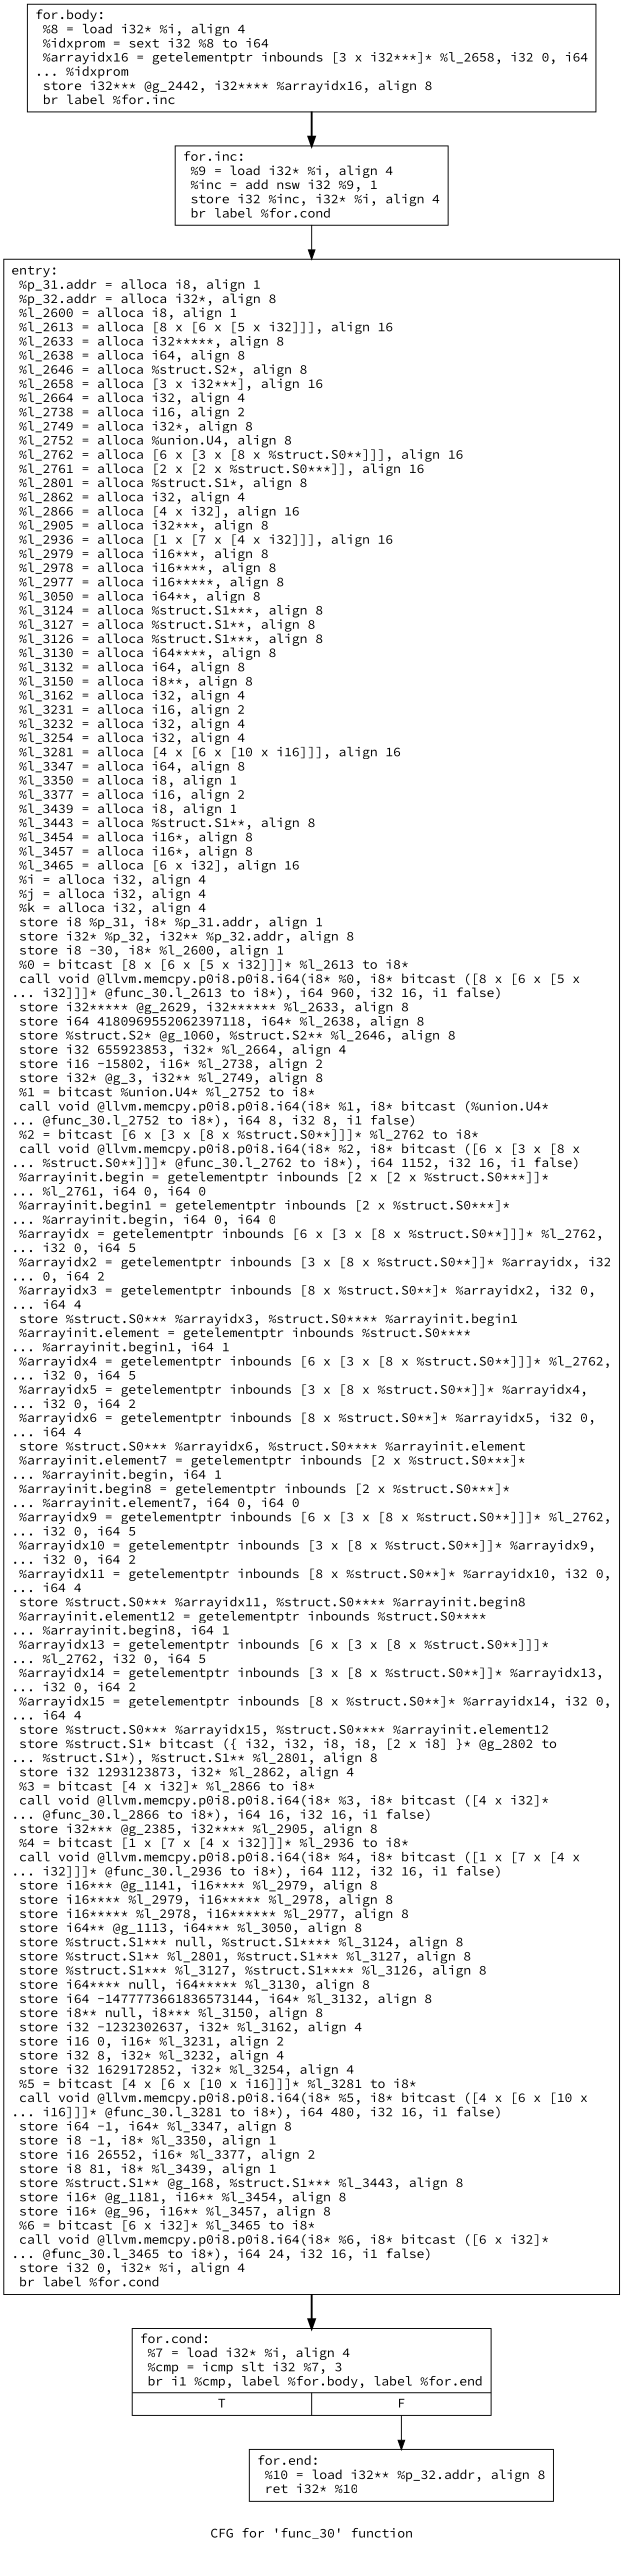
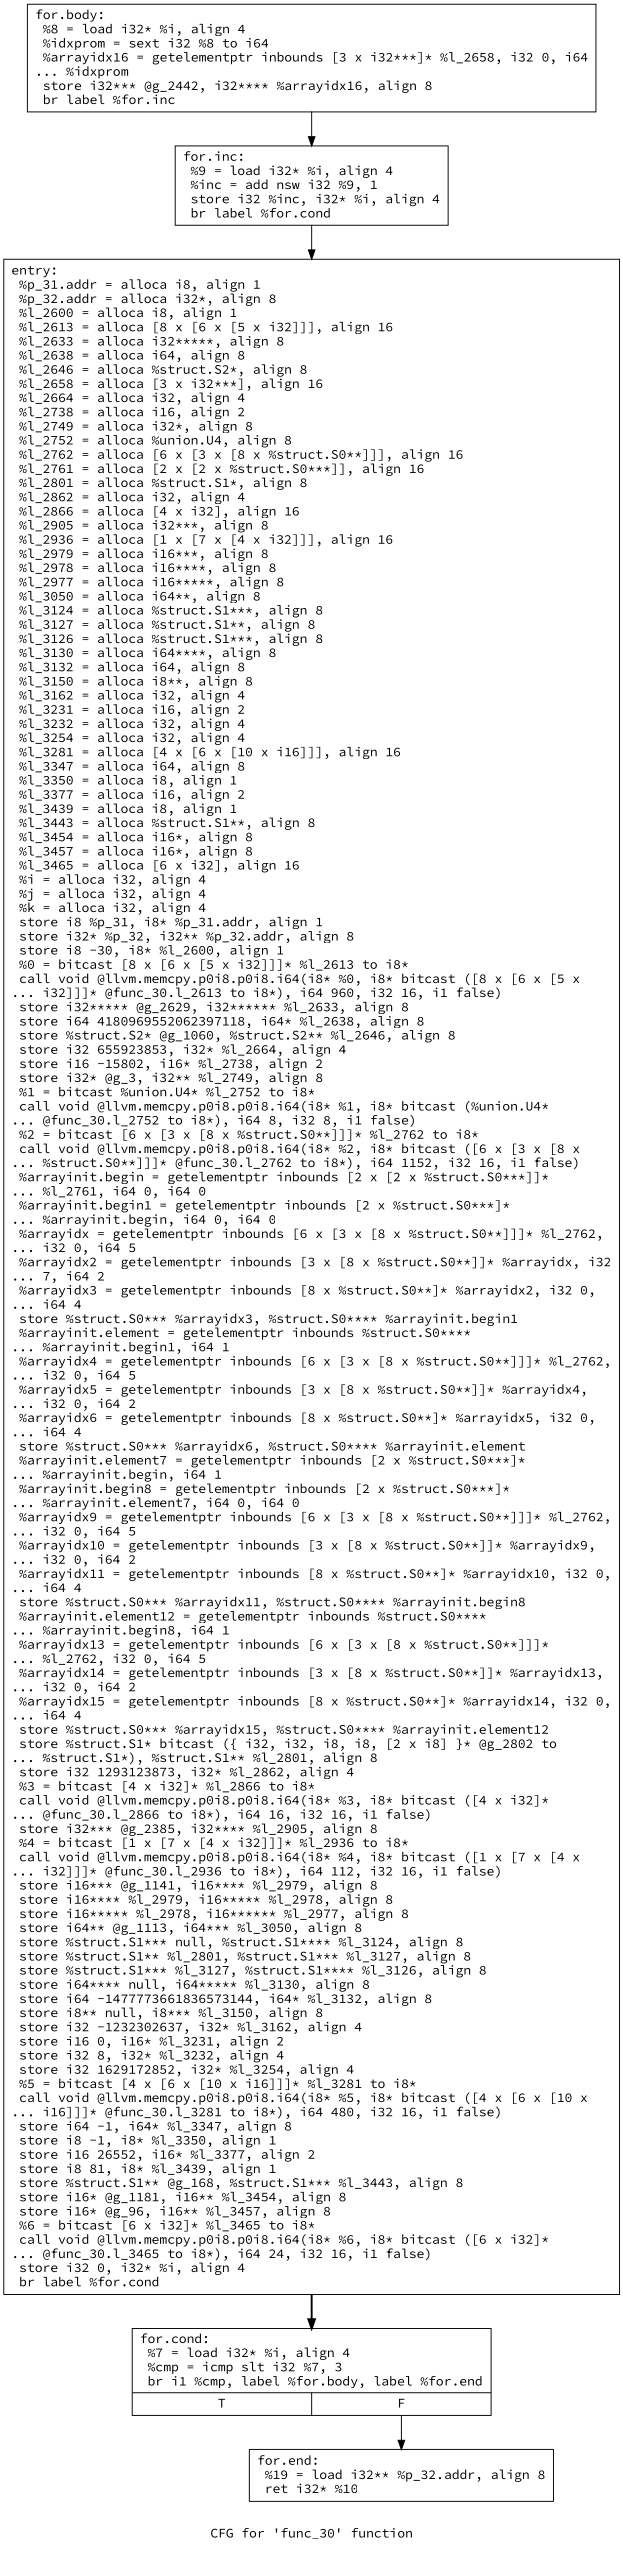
edge "for.body:" -> "for.inc:": style bold -> solid
node "entry:": text "... 0, i64 2" -> "... 7, i64 2"
node "for.end:": text "%10 = load i32** %p_32.addr, align 8" -> "%19 = load i32** %p_32.addr, align 8"
